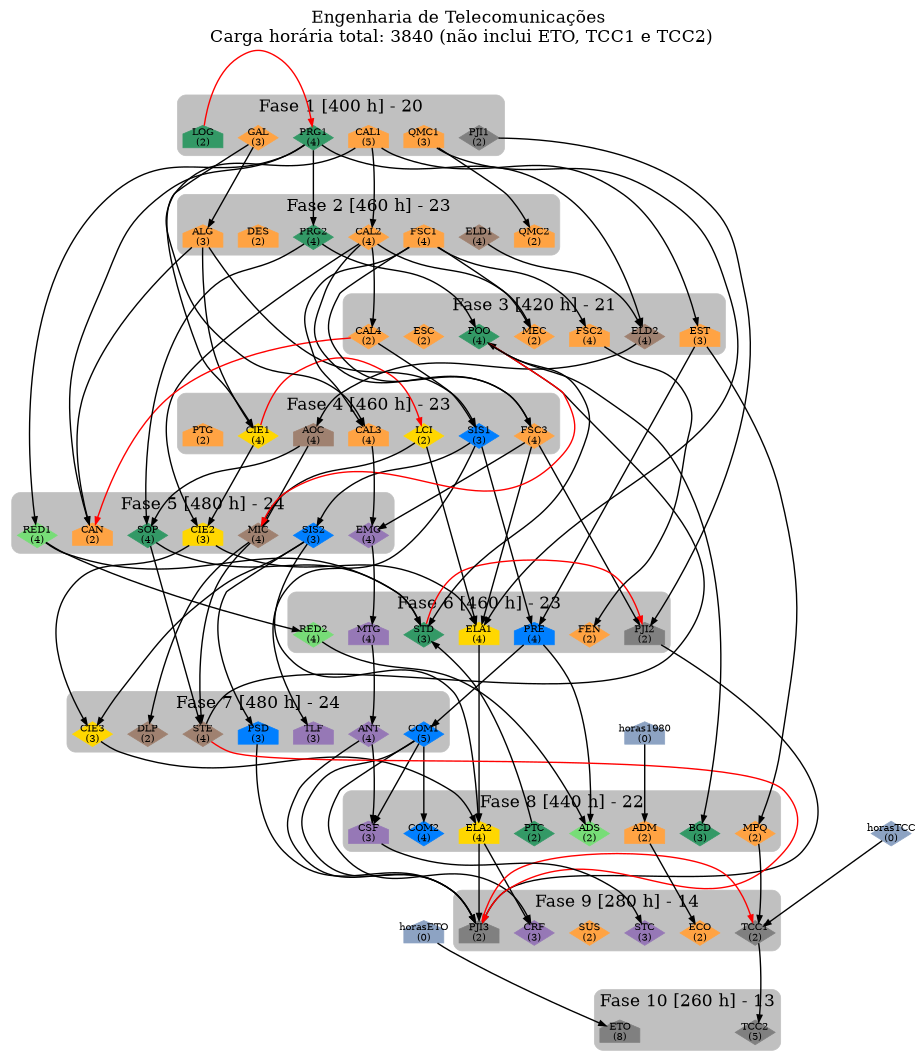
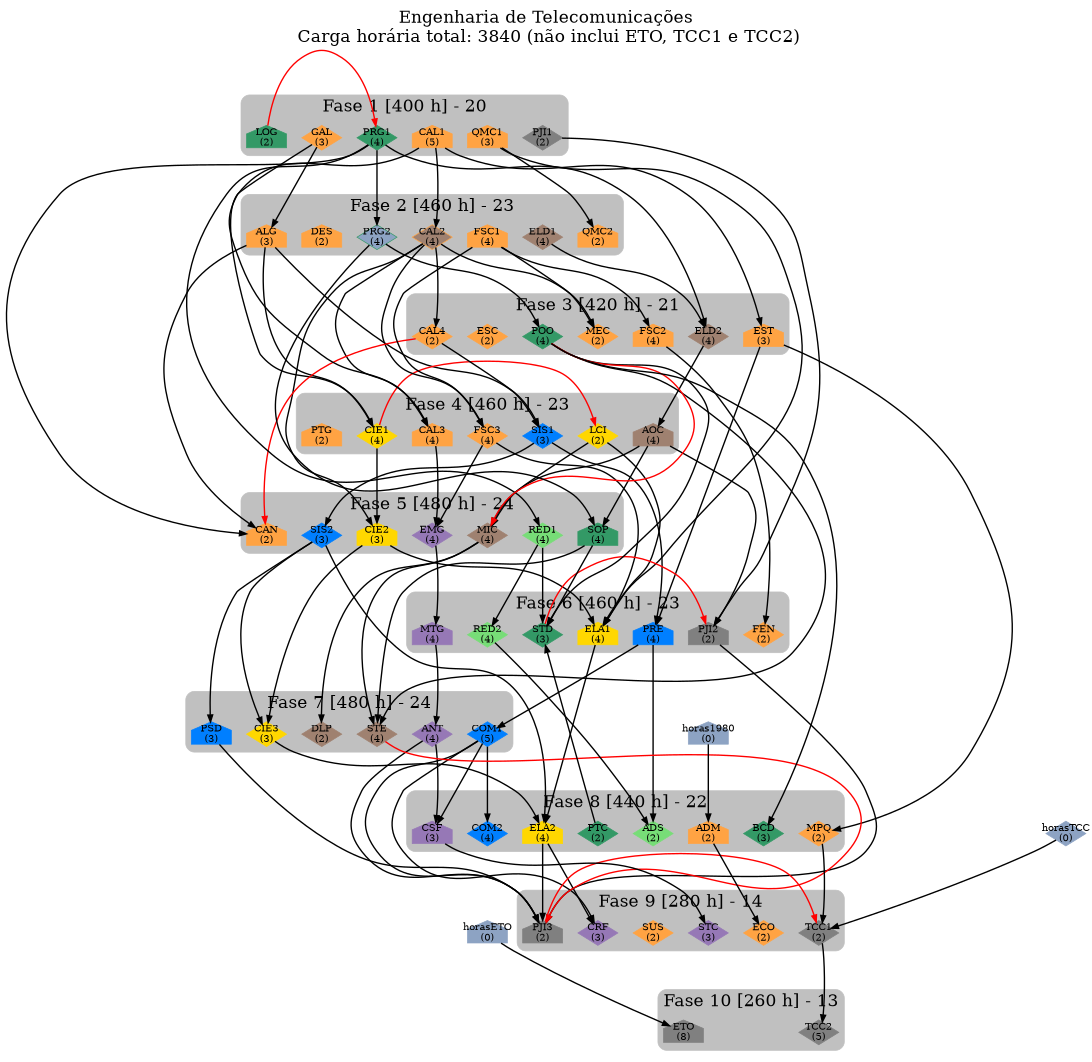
node "PRG2 (4)": fillcolor #339966 -> #8da3c3
node "CAL2 (4)": fillcolor #ffa343 -> #9f8170
edge "FSC1 (4)" -> "CAL3 (4)": now "CAL2 (4)" -> "CAL3 (4)"
edge "FSC3 (4)" -> "PJI2 (2)": now "AOC (4)" -> "PJI2 (2)"
node "SOP (4)": shape diamond -> house
edge "STE (4)" -> "POO (4)": reversed
node "TLF (3)": removed
